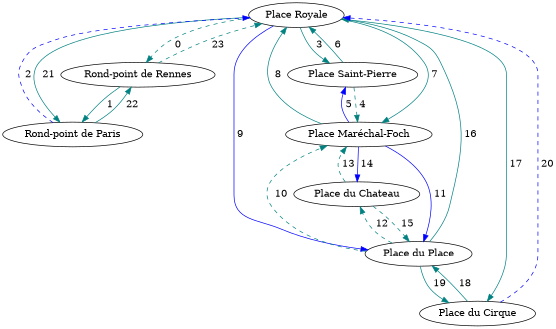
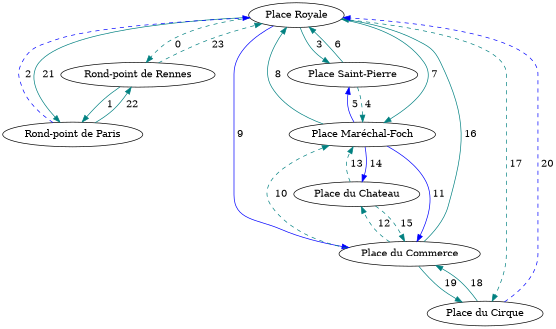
edge "Place Royale" -> "Place du Cirque": style solid -> dashed
node "Place du Place": label "Place du Place" -> "Place du Commerce"
